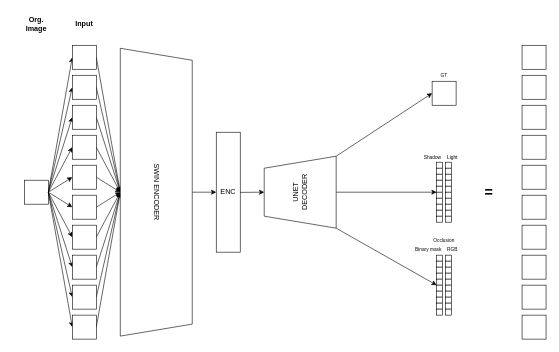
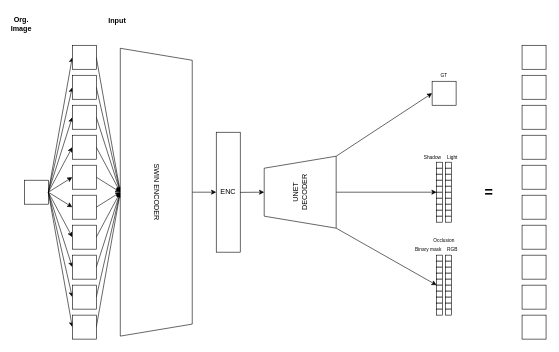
node "Org. Image": moved (36, 24) -> (21, 24)
node "Input": moved (84, 24) -> (117, 21)
